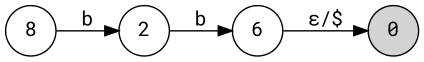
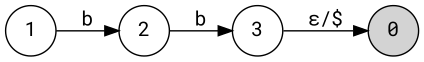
node "8": label "8" -> "1"
node "6": label "6" -> "3"
